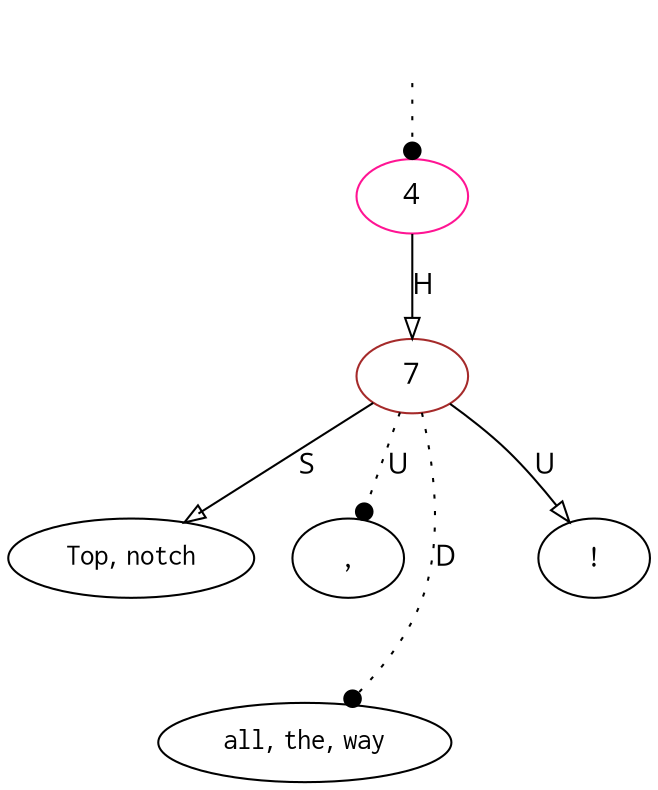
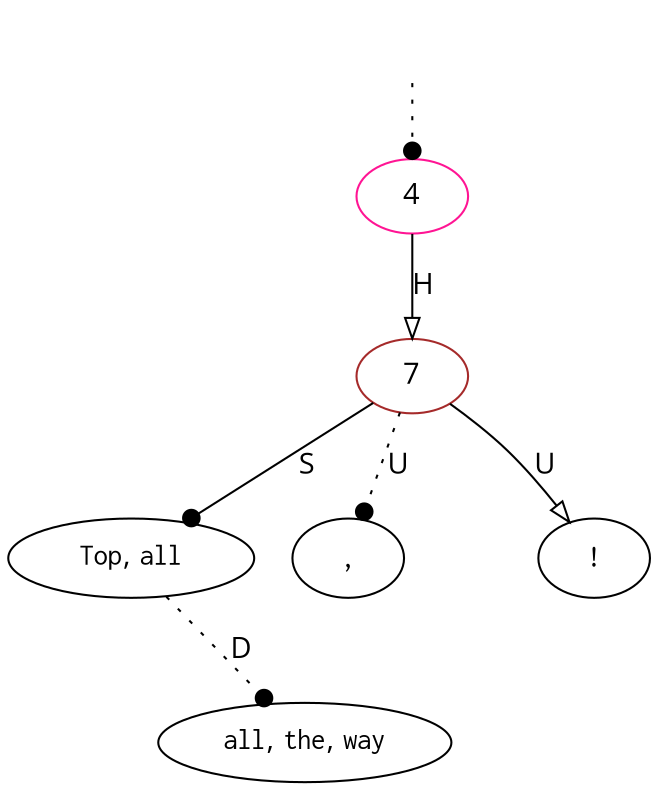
edge "7" -> "Top": arrowhead onormal -> dot
node "Top": text "notch" -> "all"
edge "7" -> "all": now "Top" -> "all"
